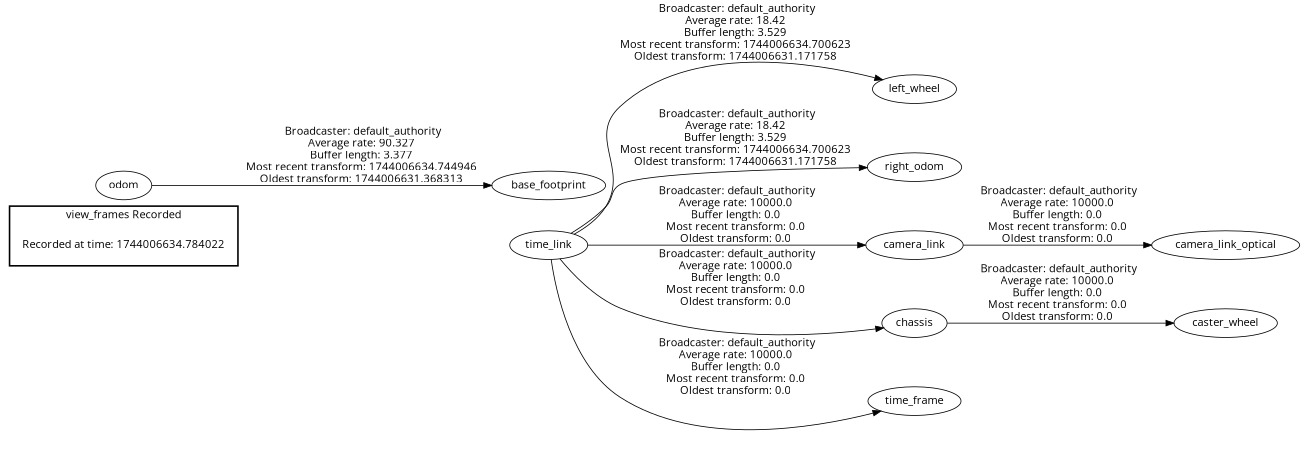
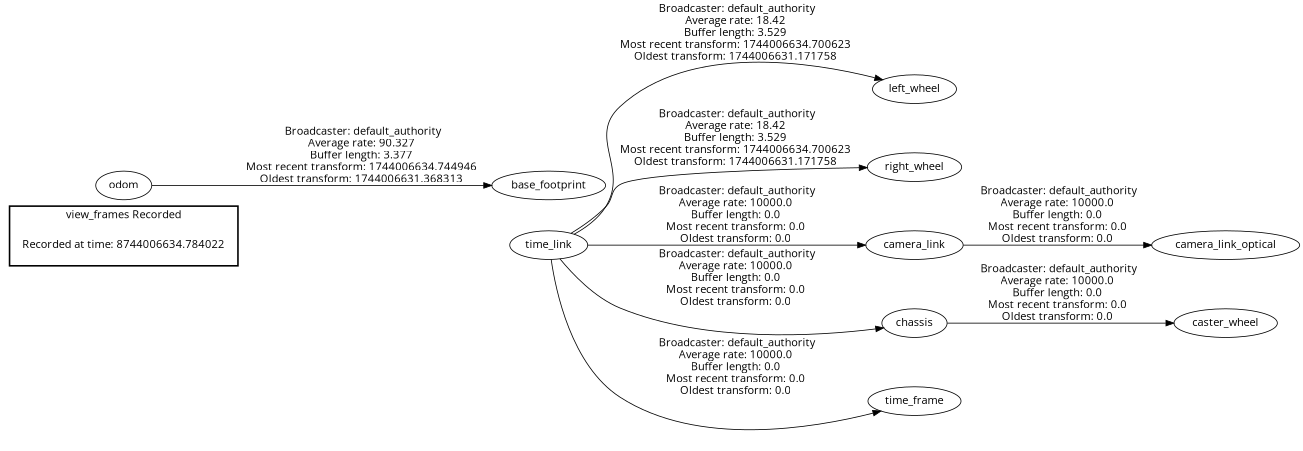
node "right_odom": label "right_odom" -> "right_wheel"
node "Recorded at time: 1744006634.784022": label "Recorded at time: 1744006634.784022" -> "Recorded at time: 8744006634.784022"
